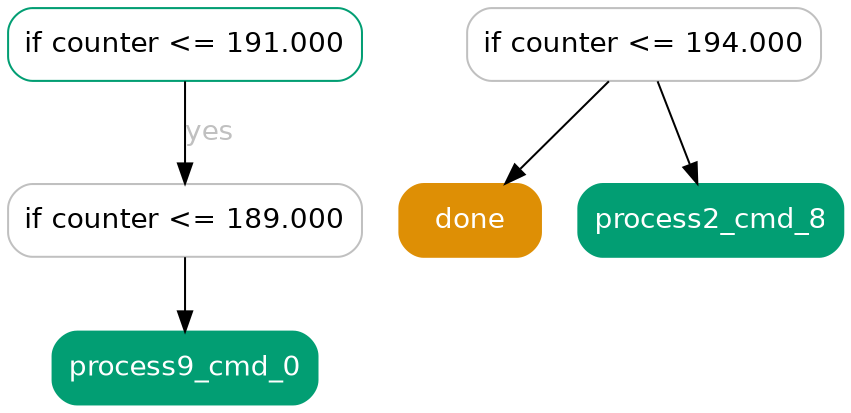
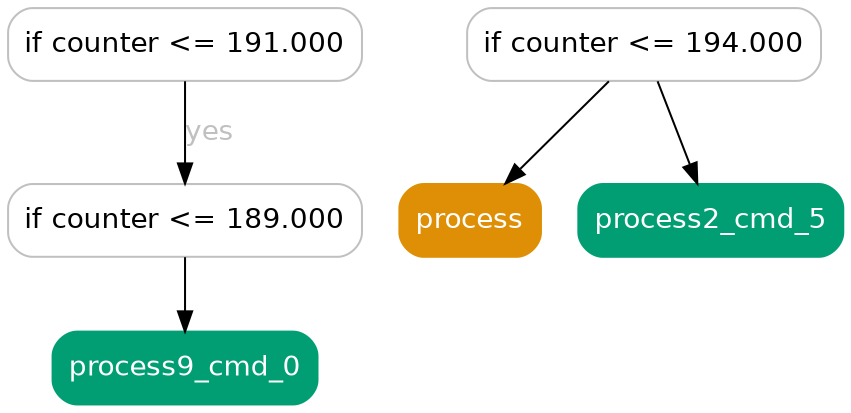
node "if counter <= 191.000": color #029e73 -> gray
node "done": label "done" -> "process"
node "process2_cmd_8": label "process2_cmd_8" -> "process2_cmd_5"
